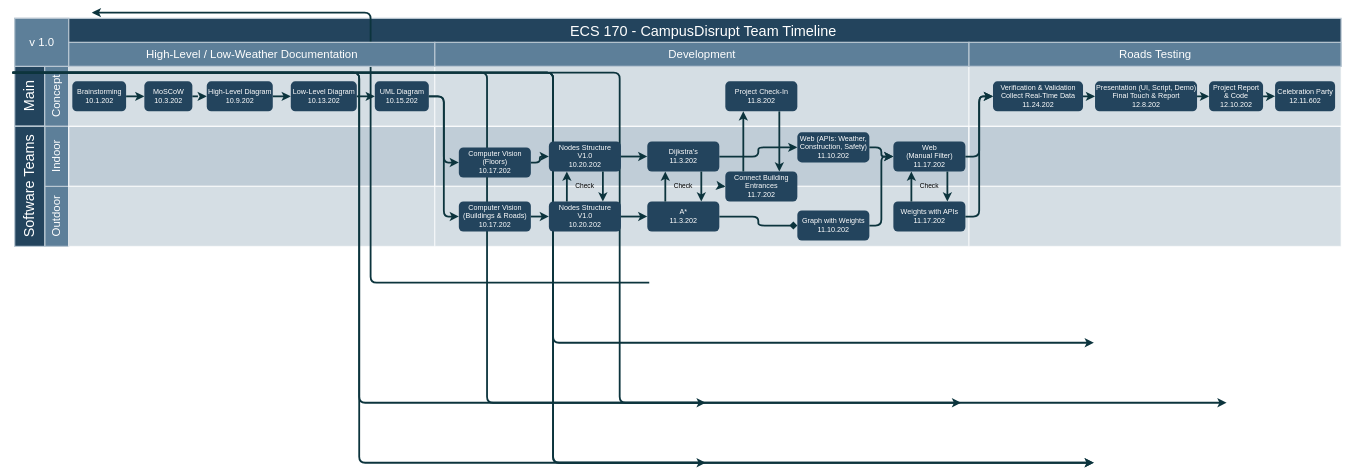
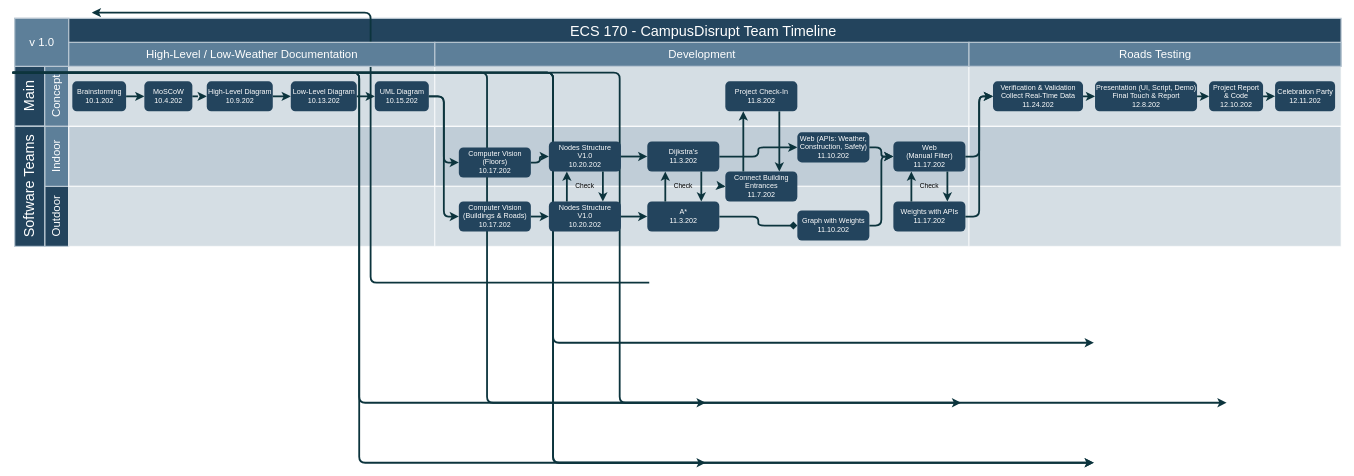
node "MoSCoW 10.3.202": label "MoSCoW 10.3.202" -> "MoSCoW 10.4.202"
node "Celebration Party 12.11.602": label "Celebration Party 12.11.602" -> "Celebration Party 12.11.202"
node "Outdoor": fillcolor #5d7f99 -> #23445d
